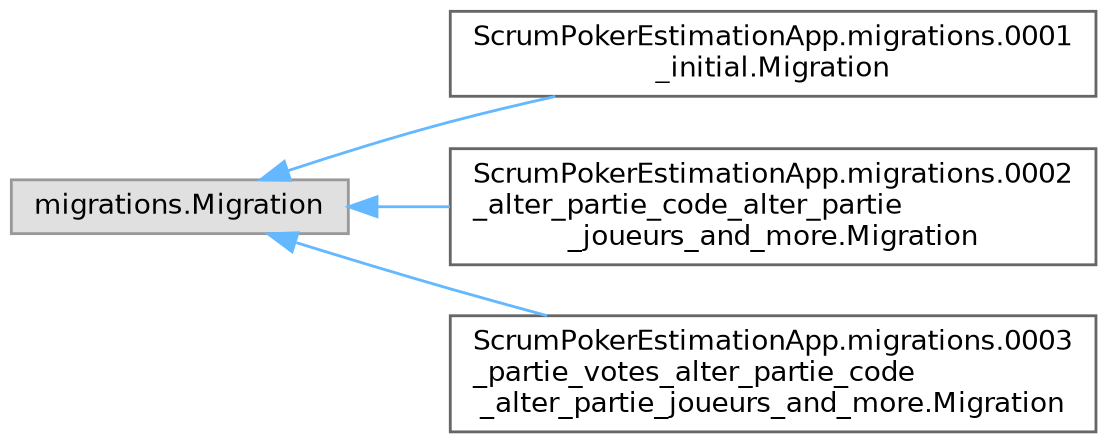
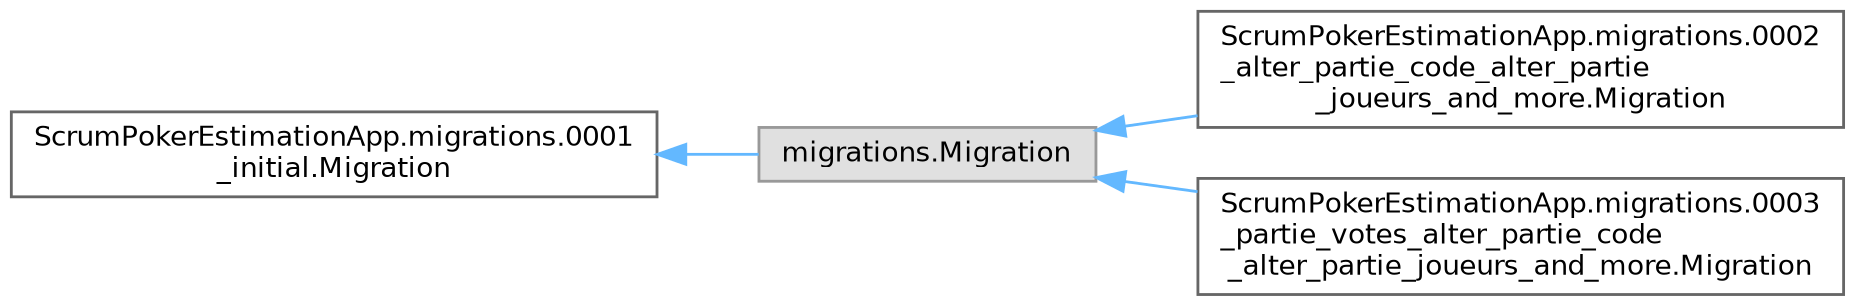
edge "ScrumPokerEstimationApp.migrations.0001 _initial.Migration" -> "migrations.Migration": reversed
